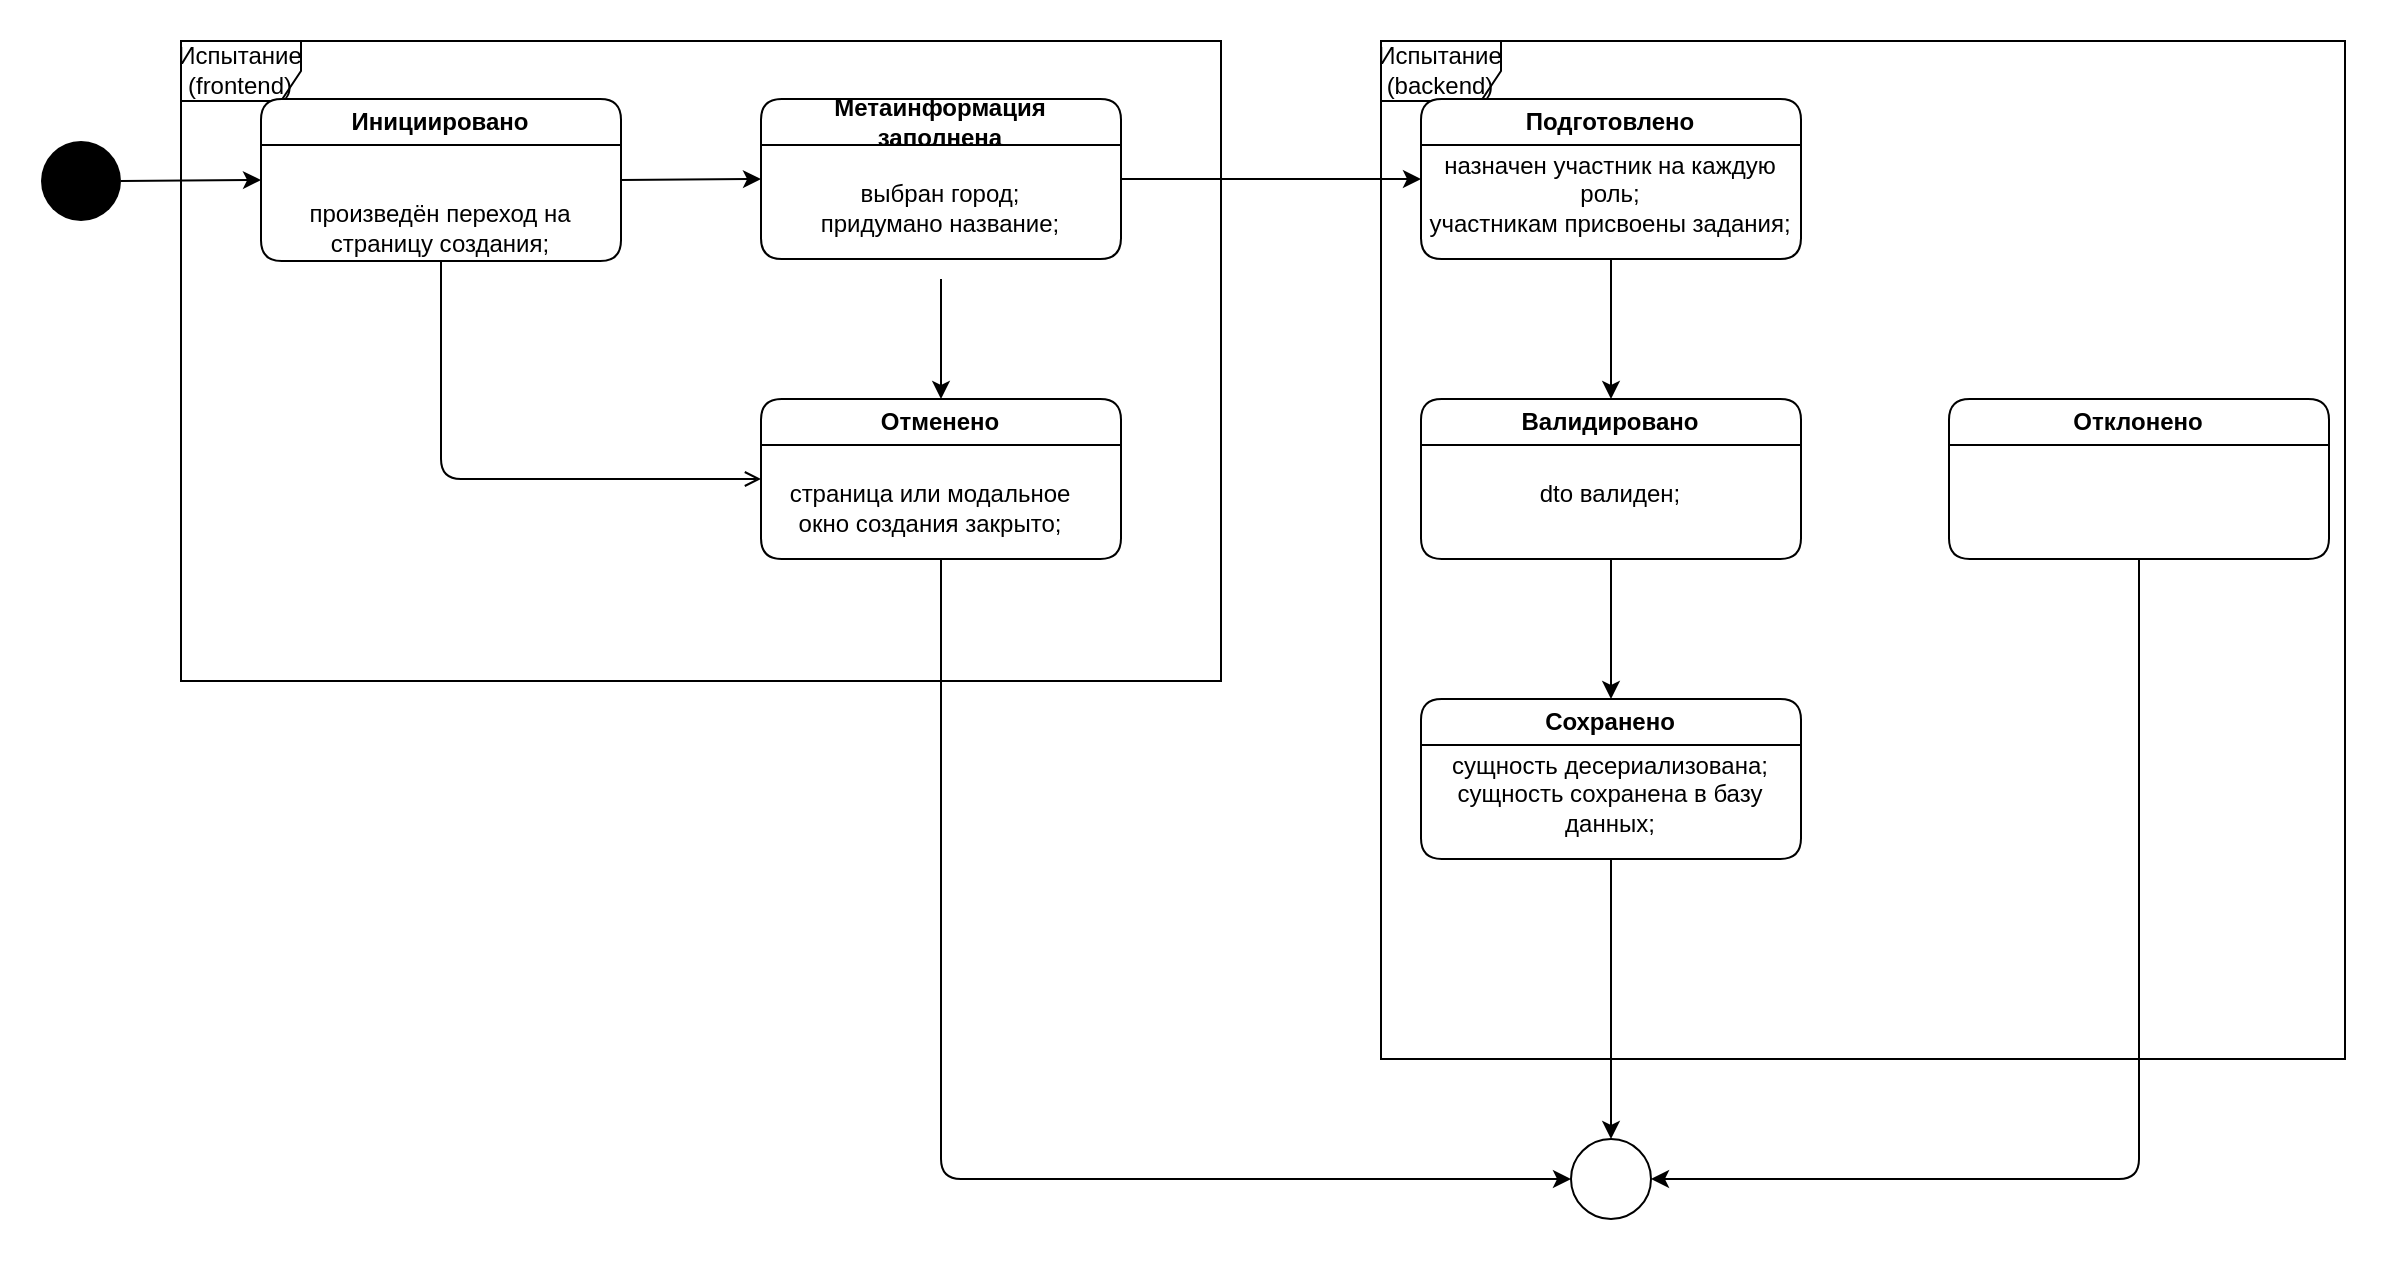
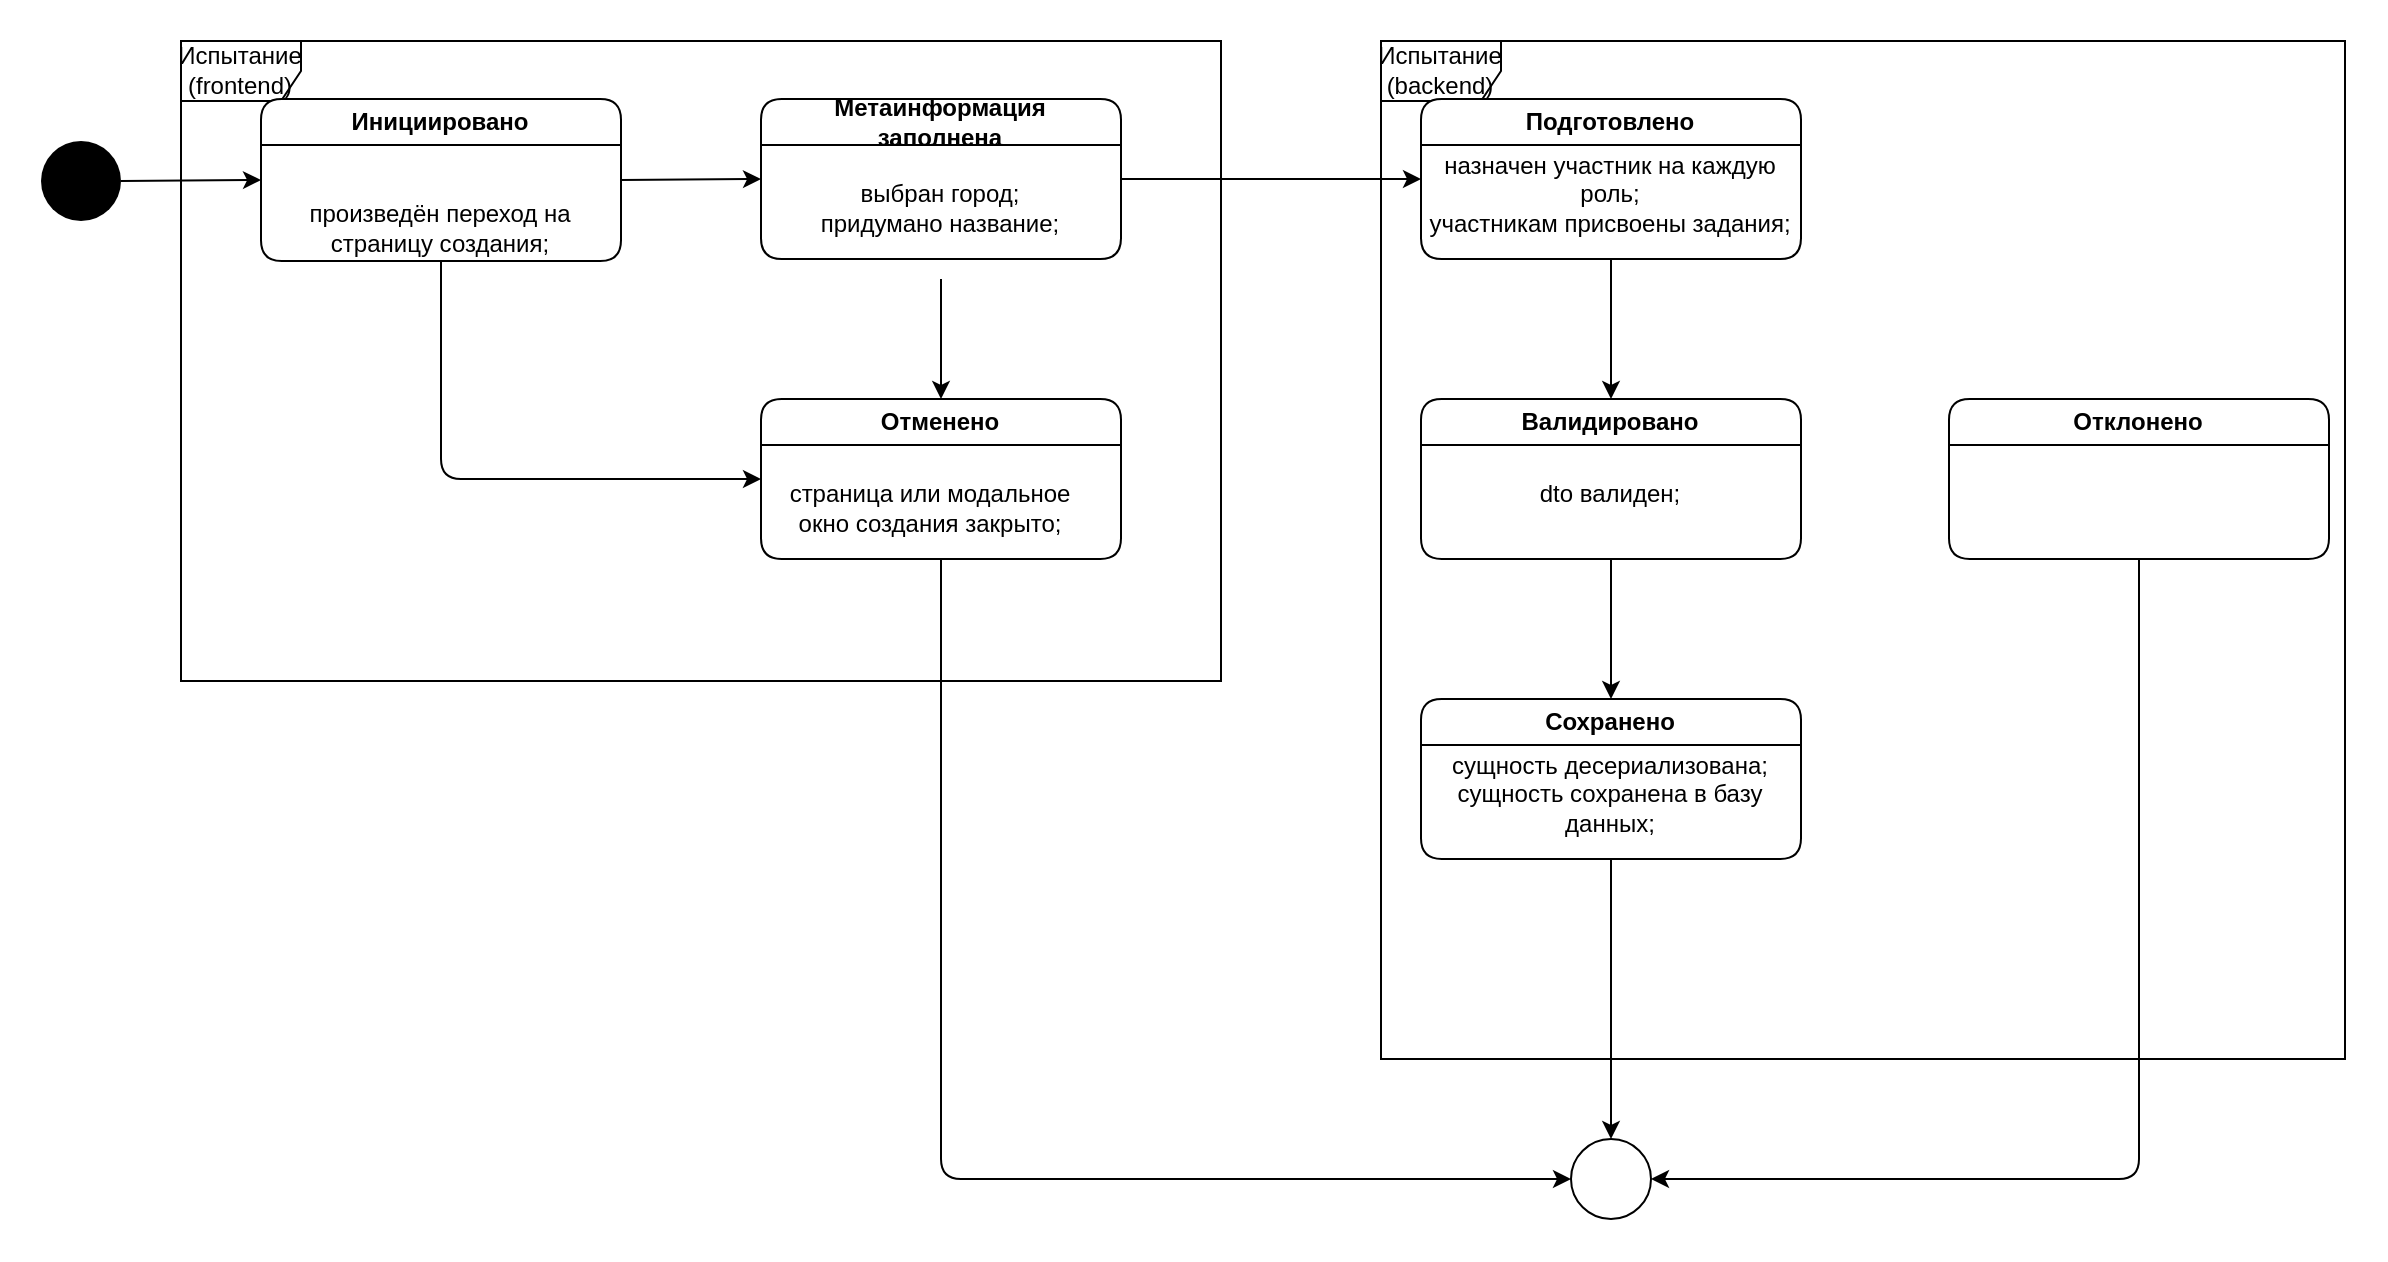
edge "Инициировано" -> "Отменено": arrowhead open -> classic
